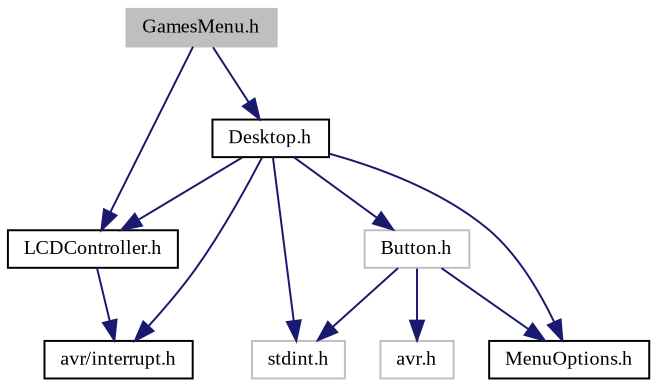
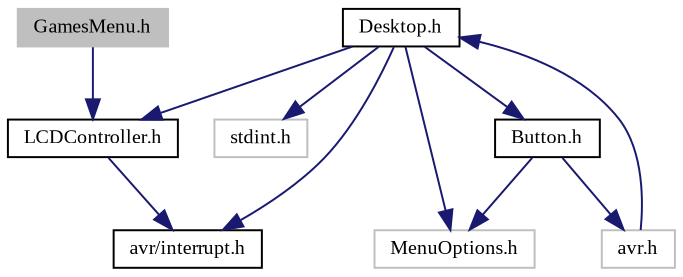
edge "GamesMenu.h" -> "Desktop.h": now "avr.h" -> "Desktop.h"
node "Button.h": color grey75 -> black
edge "Button.h" -> "stdint.h": removed
node "MenuOptions.h": color black -> grey75
